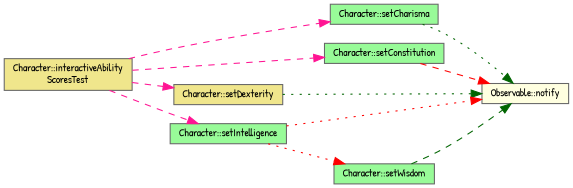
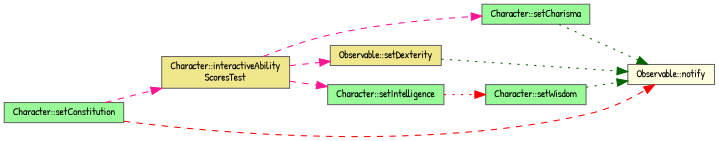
edge "Character::interactiveAbility ScoresTest" -> "Character::setConstitution": reversed
node "Character::setDexterity": label "Character::setDexterity" -> "Observable::setDexterity"
edge "Character::setIntelligence" -> "Observable::notify": removed
edge "Character::setWisdom" -> "Observable::notify": style dashed -> dotted
